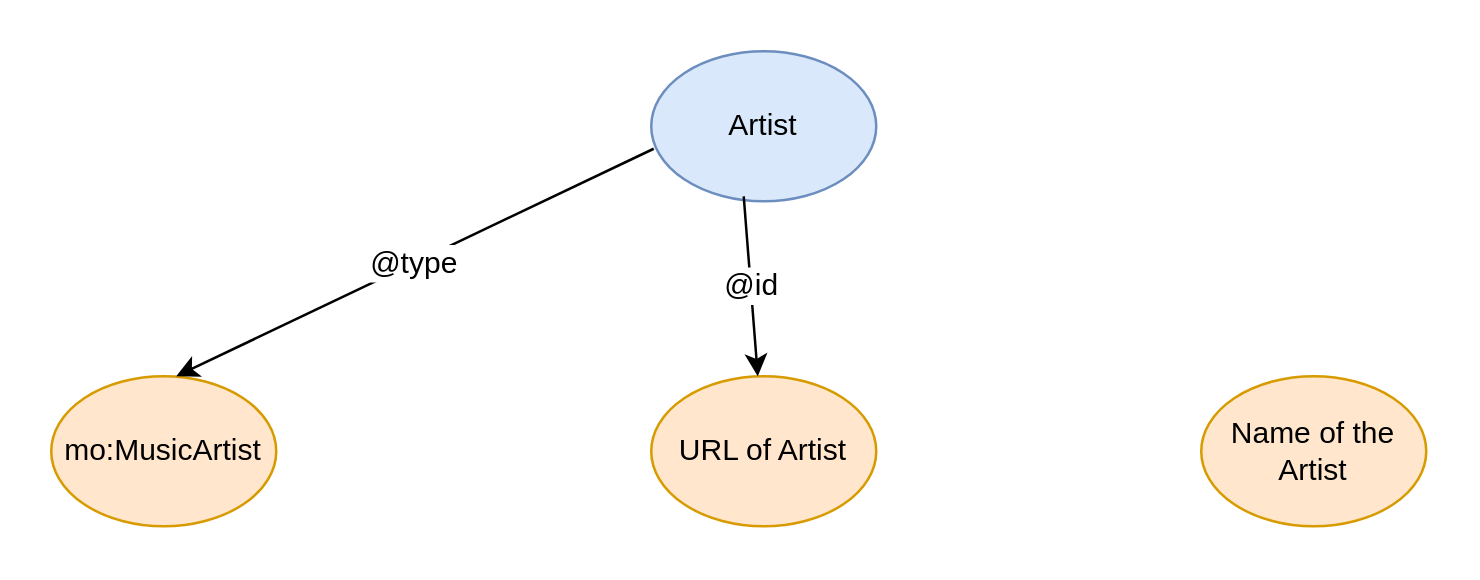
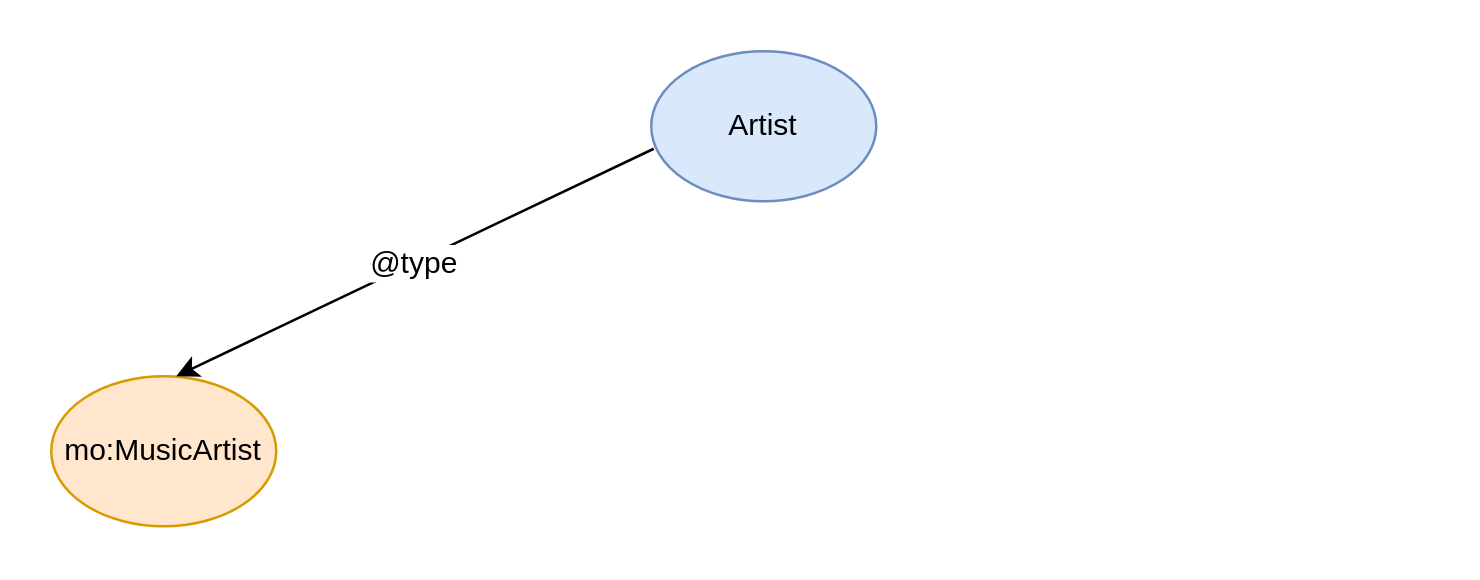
edge "Artist" -> "URL of Artist": removed, label "@id"
node "URL of Artist": removed
node "Name of the Artist": removed
